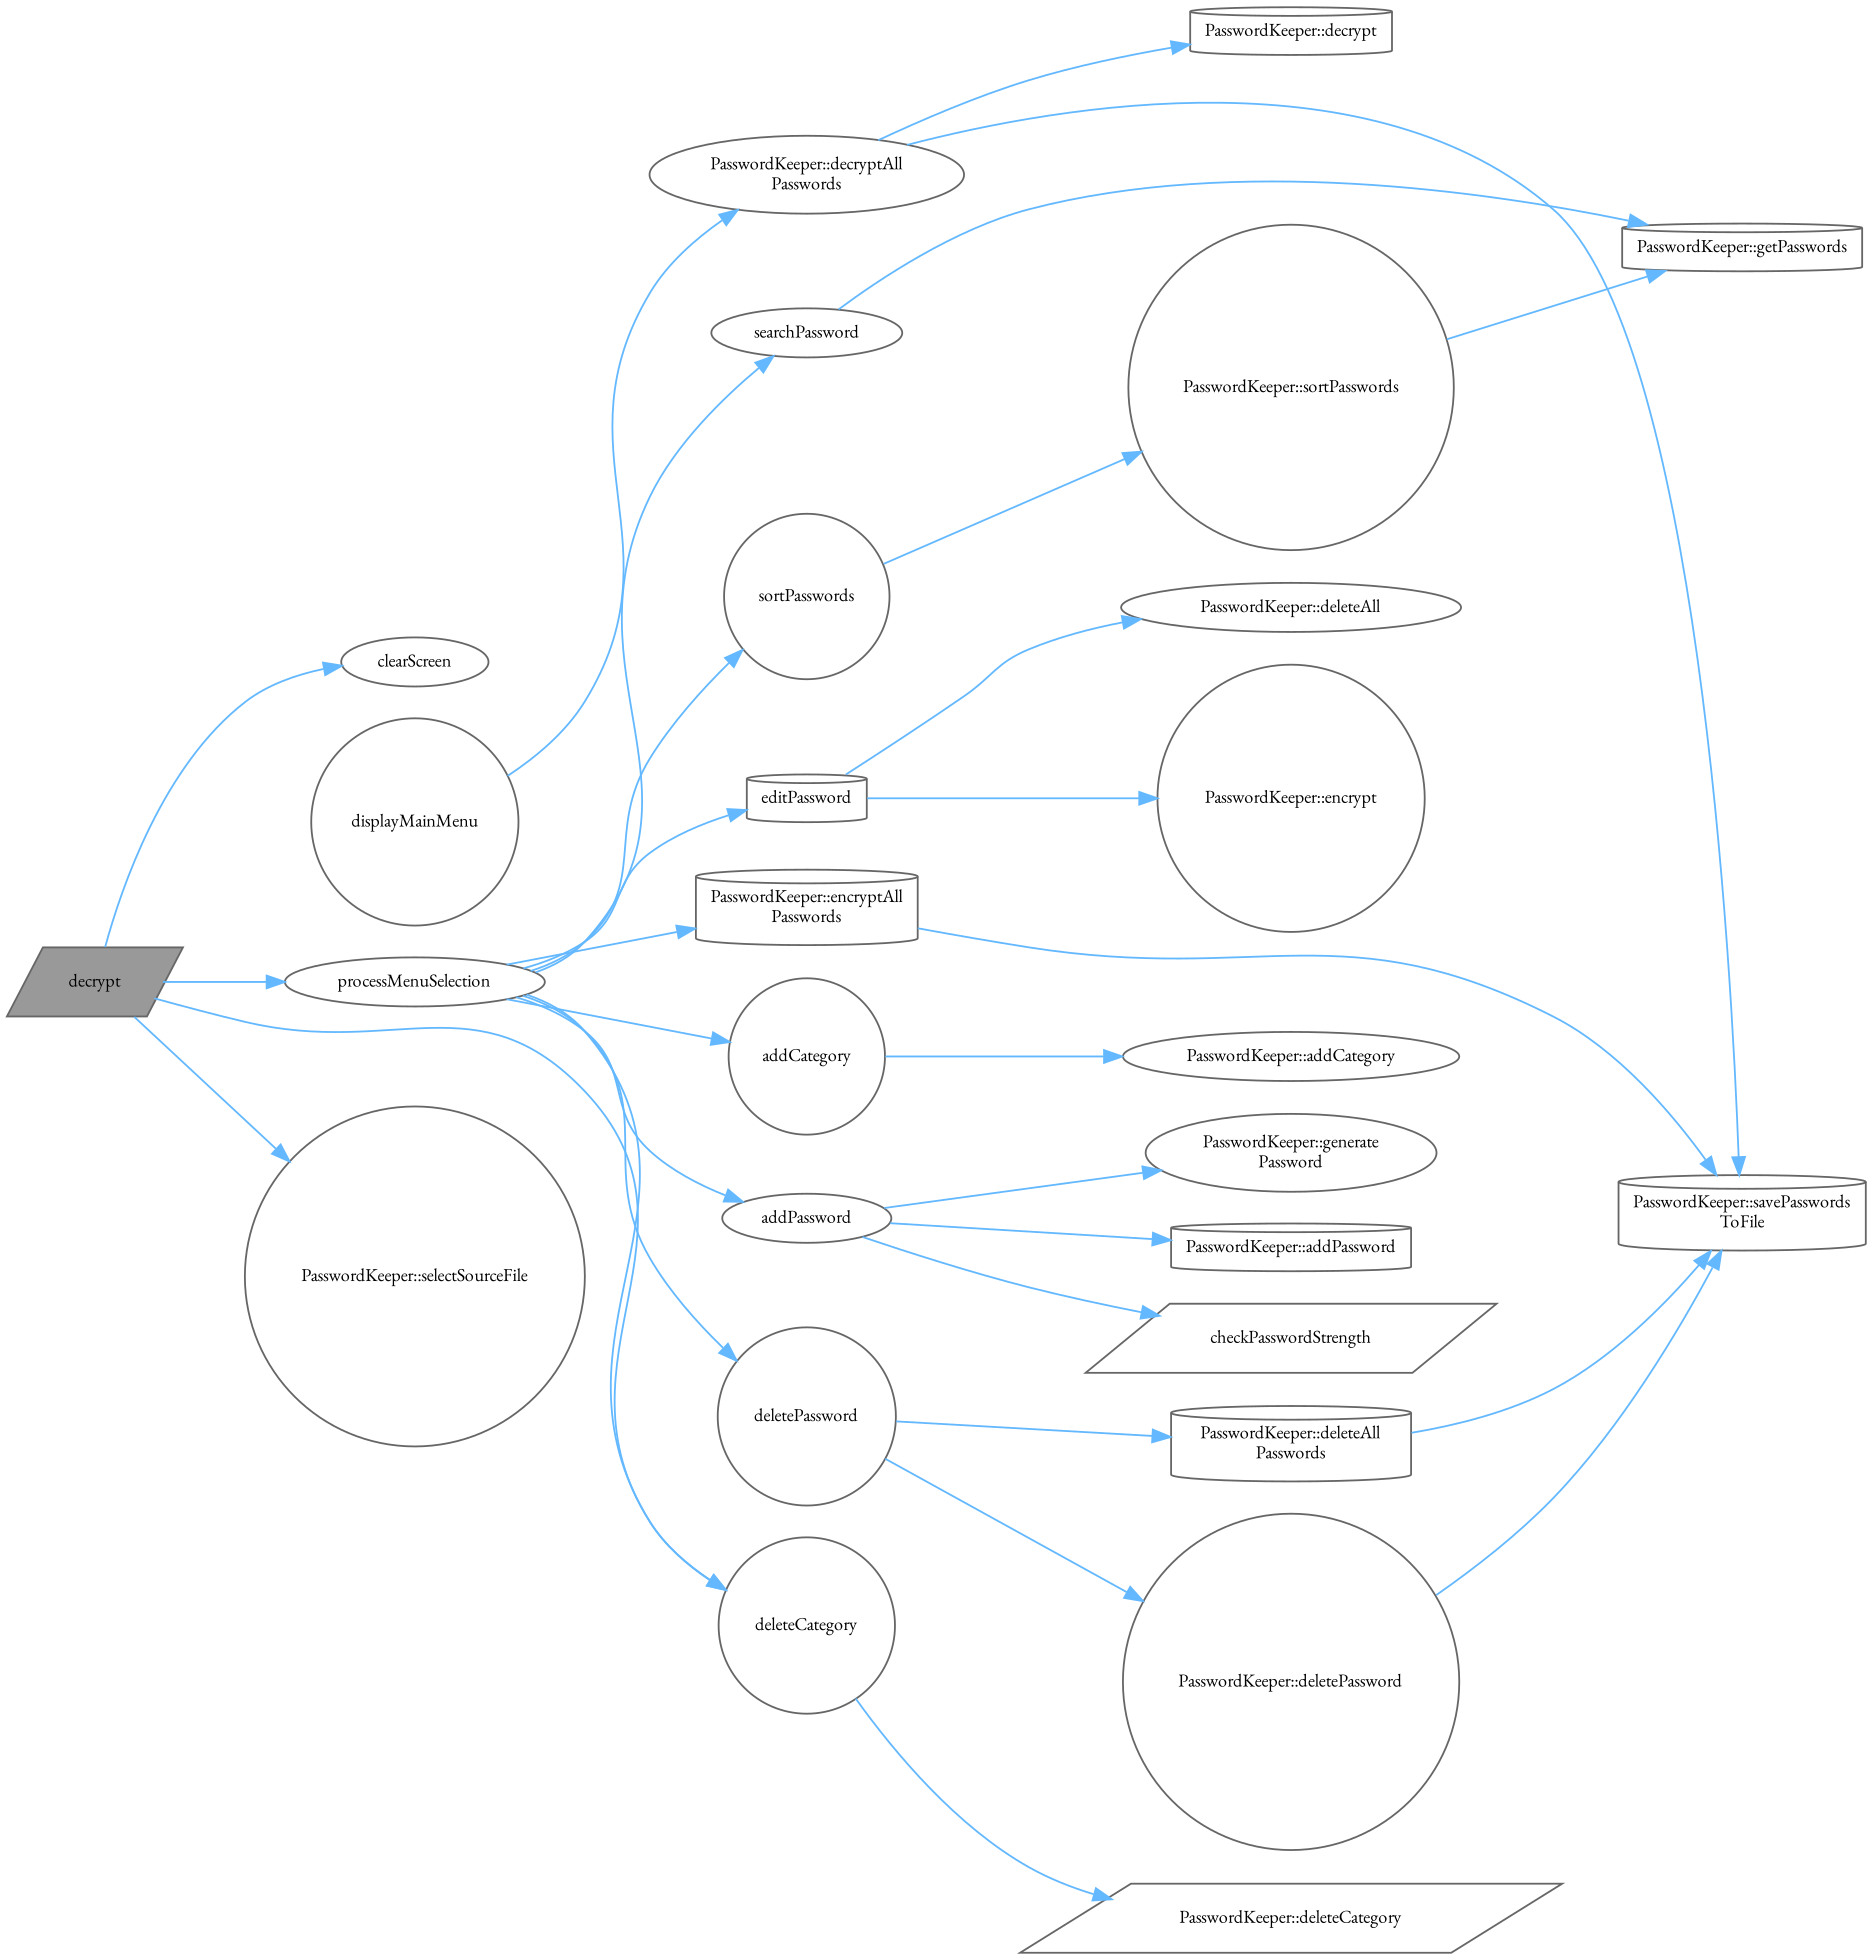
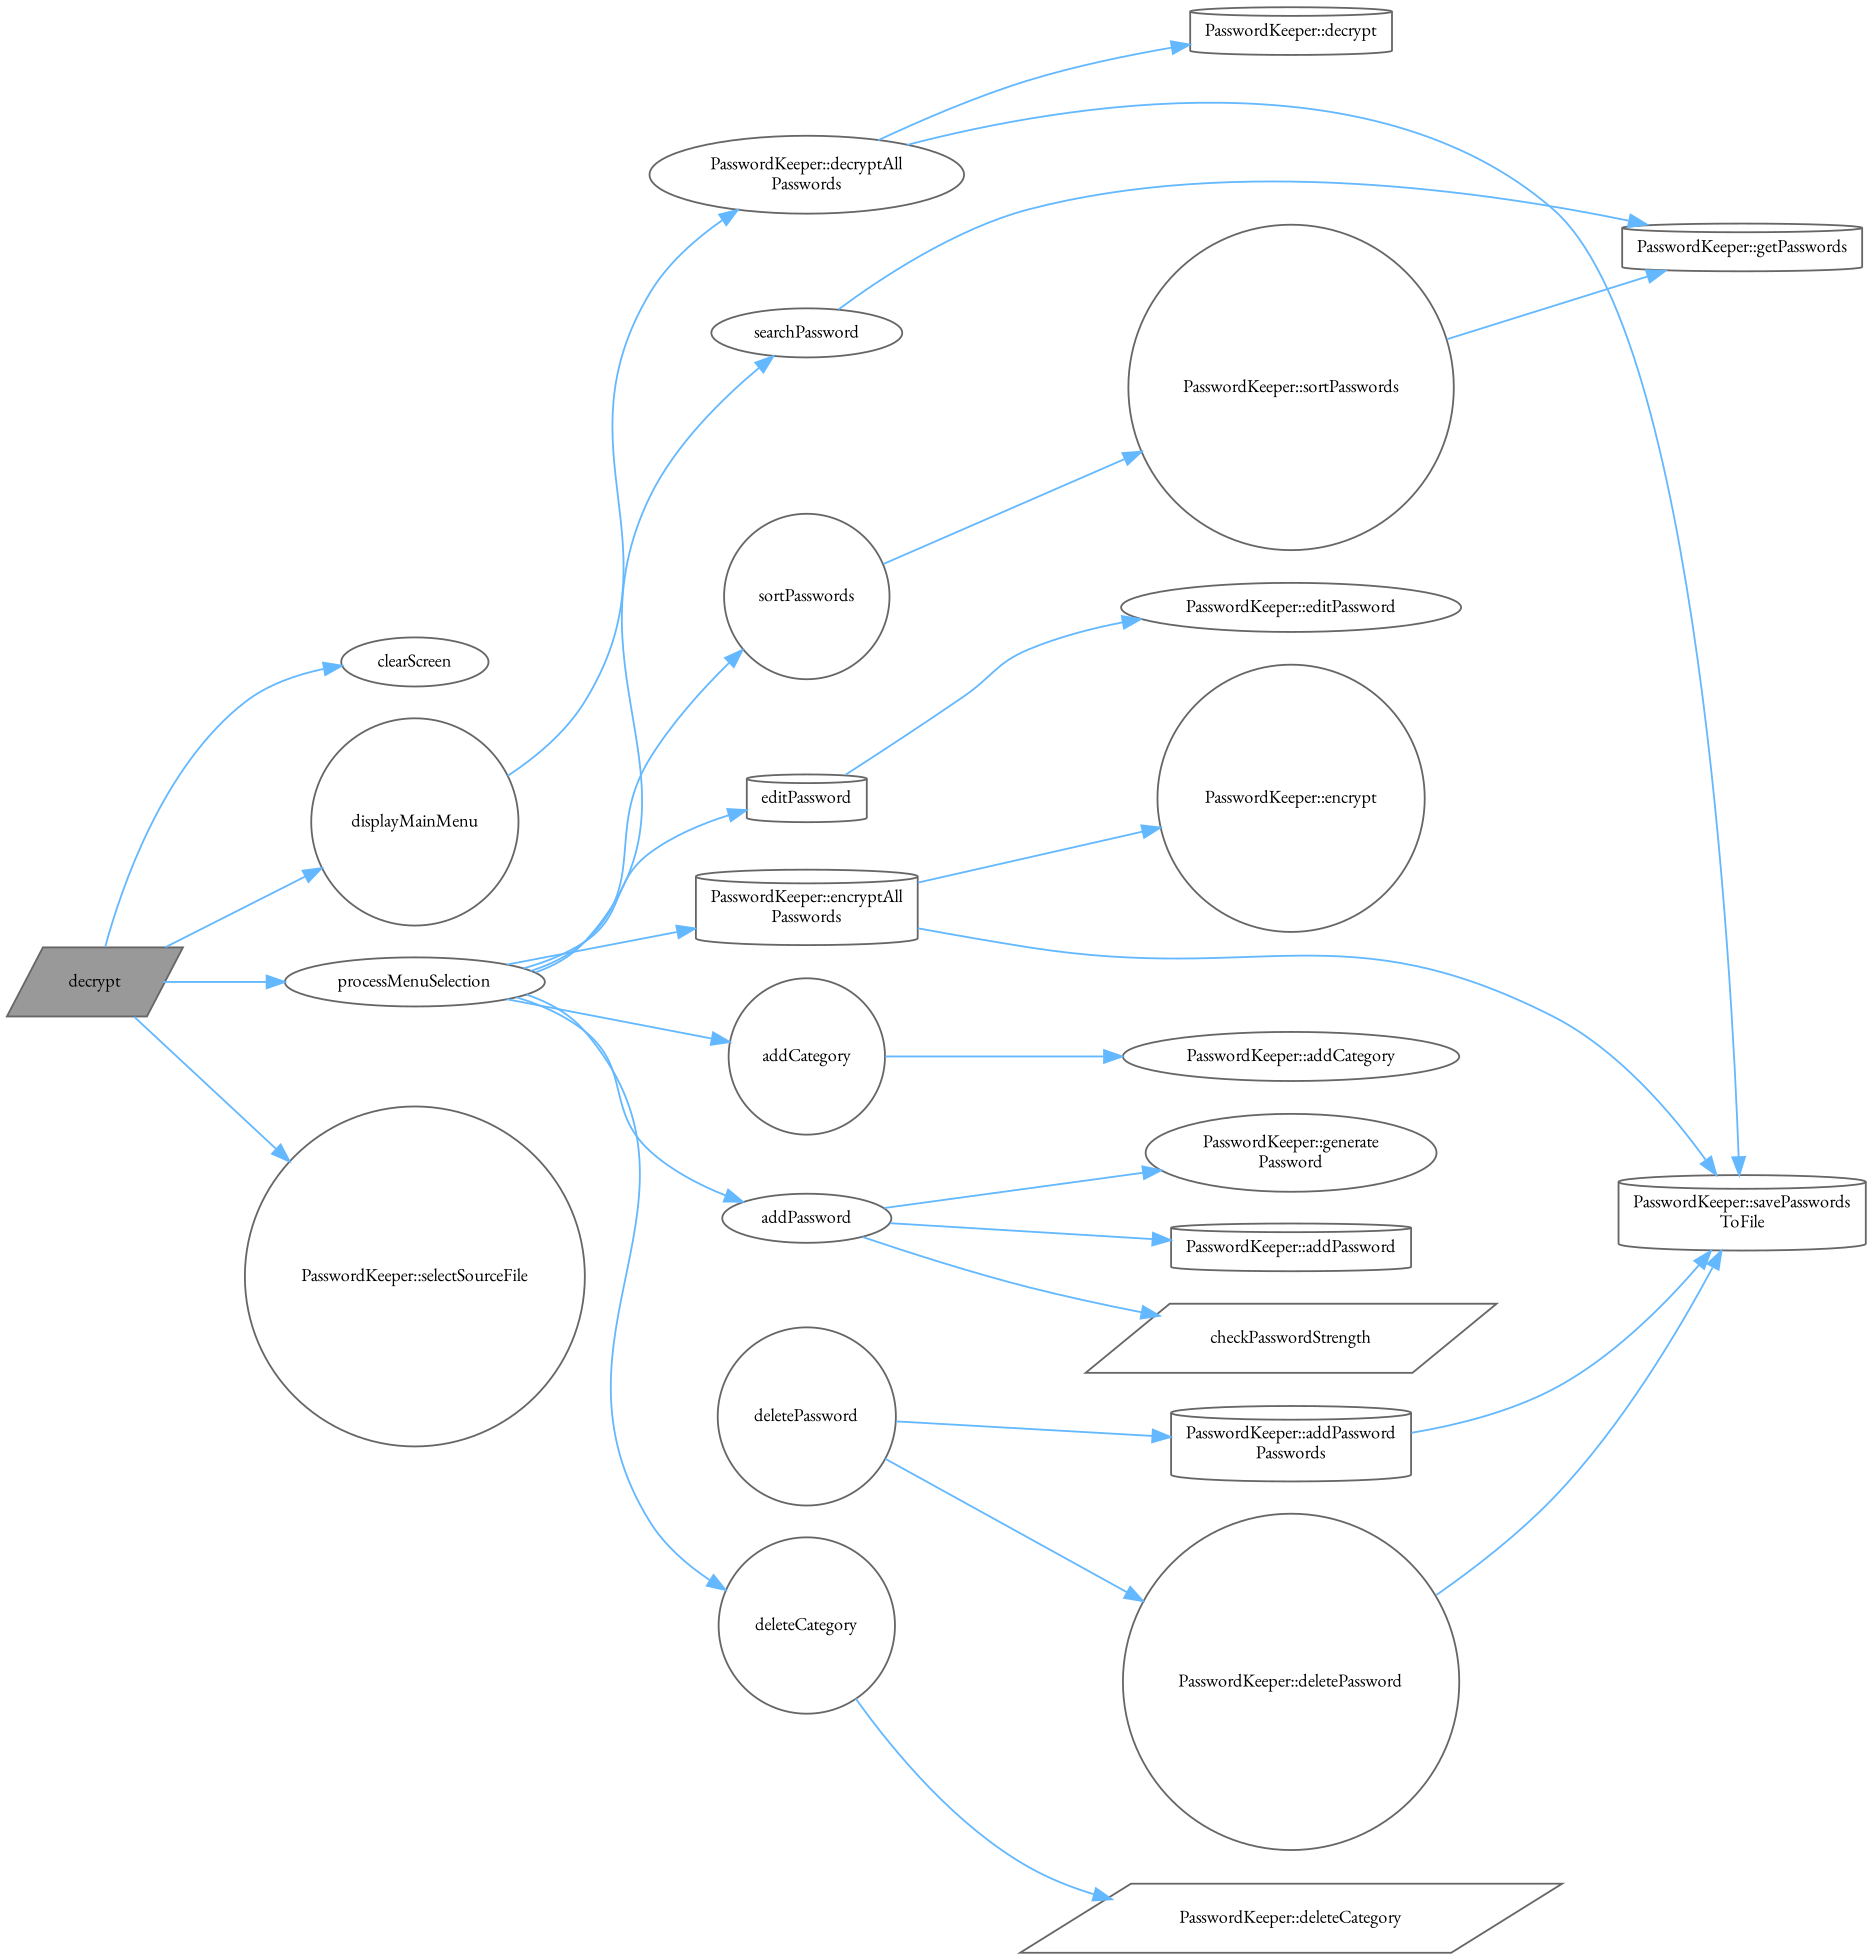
node "PasswordKeeper::deleteAll": label "PasswordKeeper::deleteAll" -> "PasswordKeeper::editPassword"
edge "editPassword" -> "PasswordKeeper::encrypt": now "PasswordKeeper::encryptAll Passwords" -> "PasswordKeeper::encrypt"
edge "decrypt" -> "deleteCategory": now "decrypt" -> "displayMainMenu"
edge "processMenuSelection" -> "deletePassword": removed
node "PasswordKeeper::deleteAll Passwords": label "PasswordKeeper::deleteAll Passwords" -> "PasswordKeeper::addPassword Passwords"
